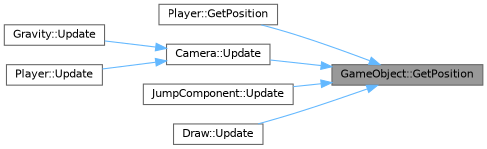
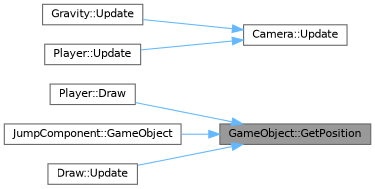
node "Player::GetPosition": label "Player::GetPosition" -> "Player::Draw"
edge "Camera::Update" -> "GameObject::GetPosition": removed
node "JumpComponent::Update": label "JumpComponent::Update" -> "JumpComponent::GameObject"
